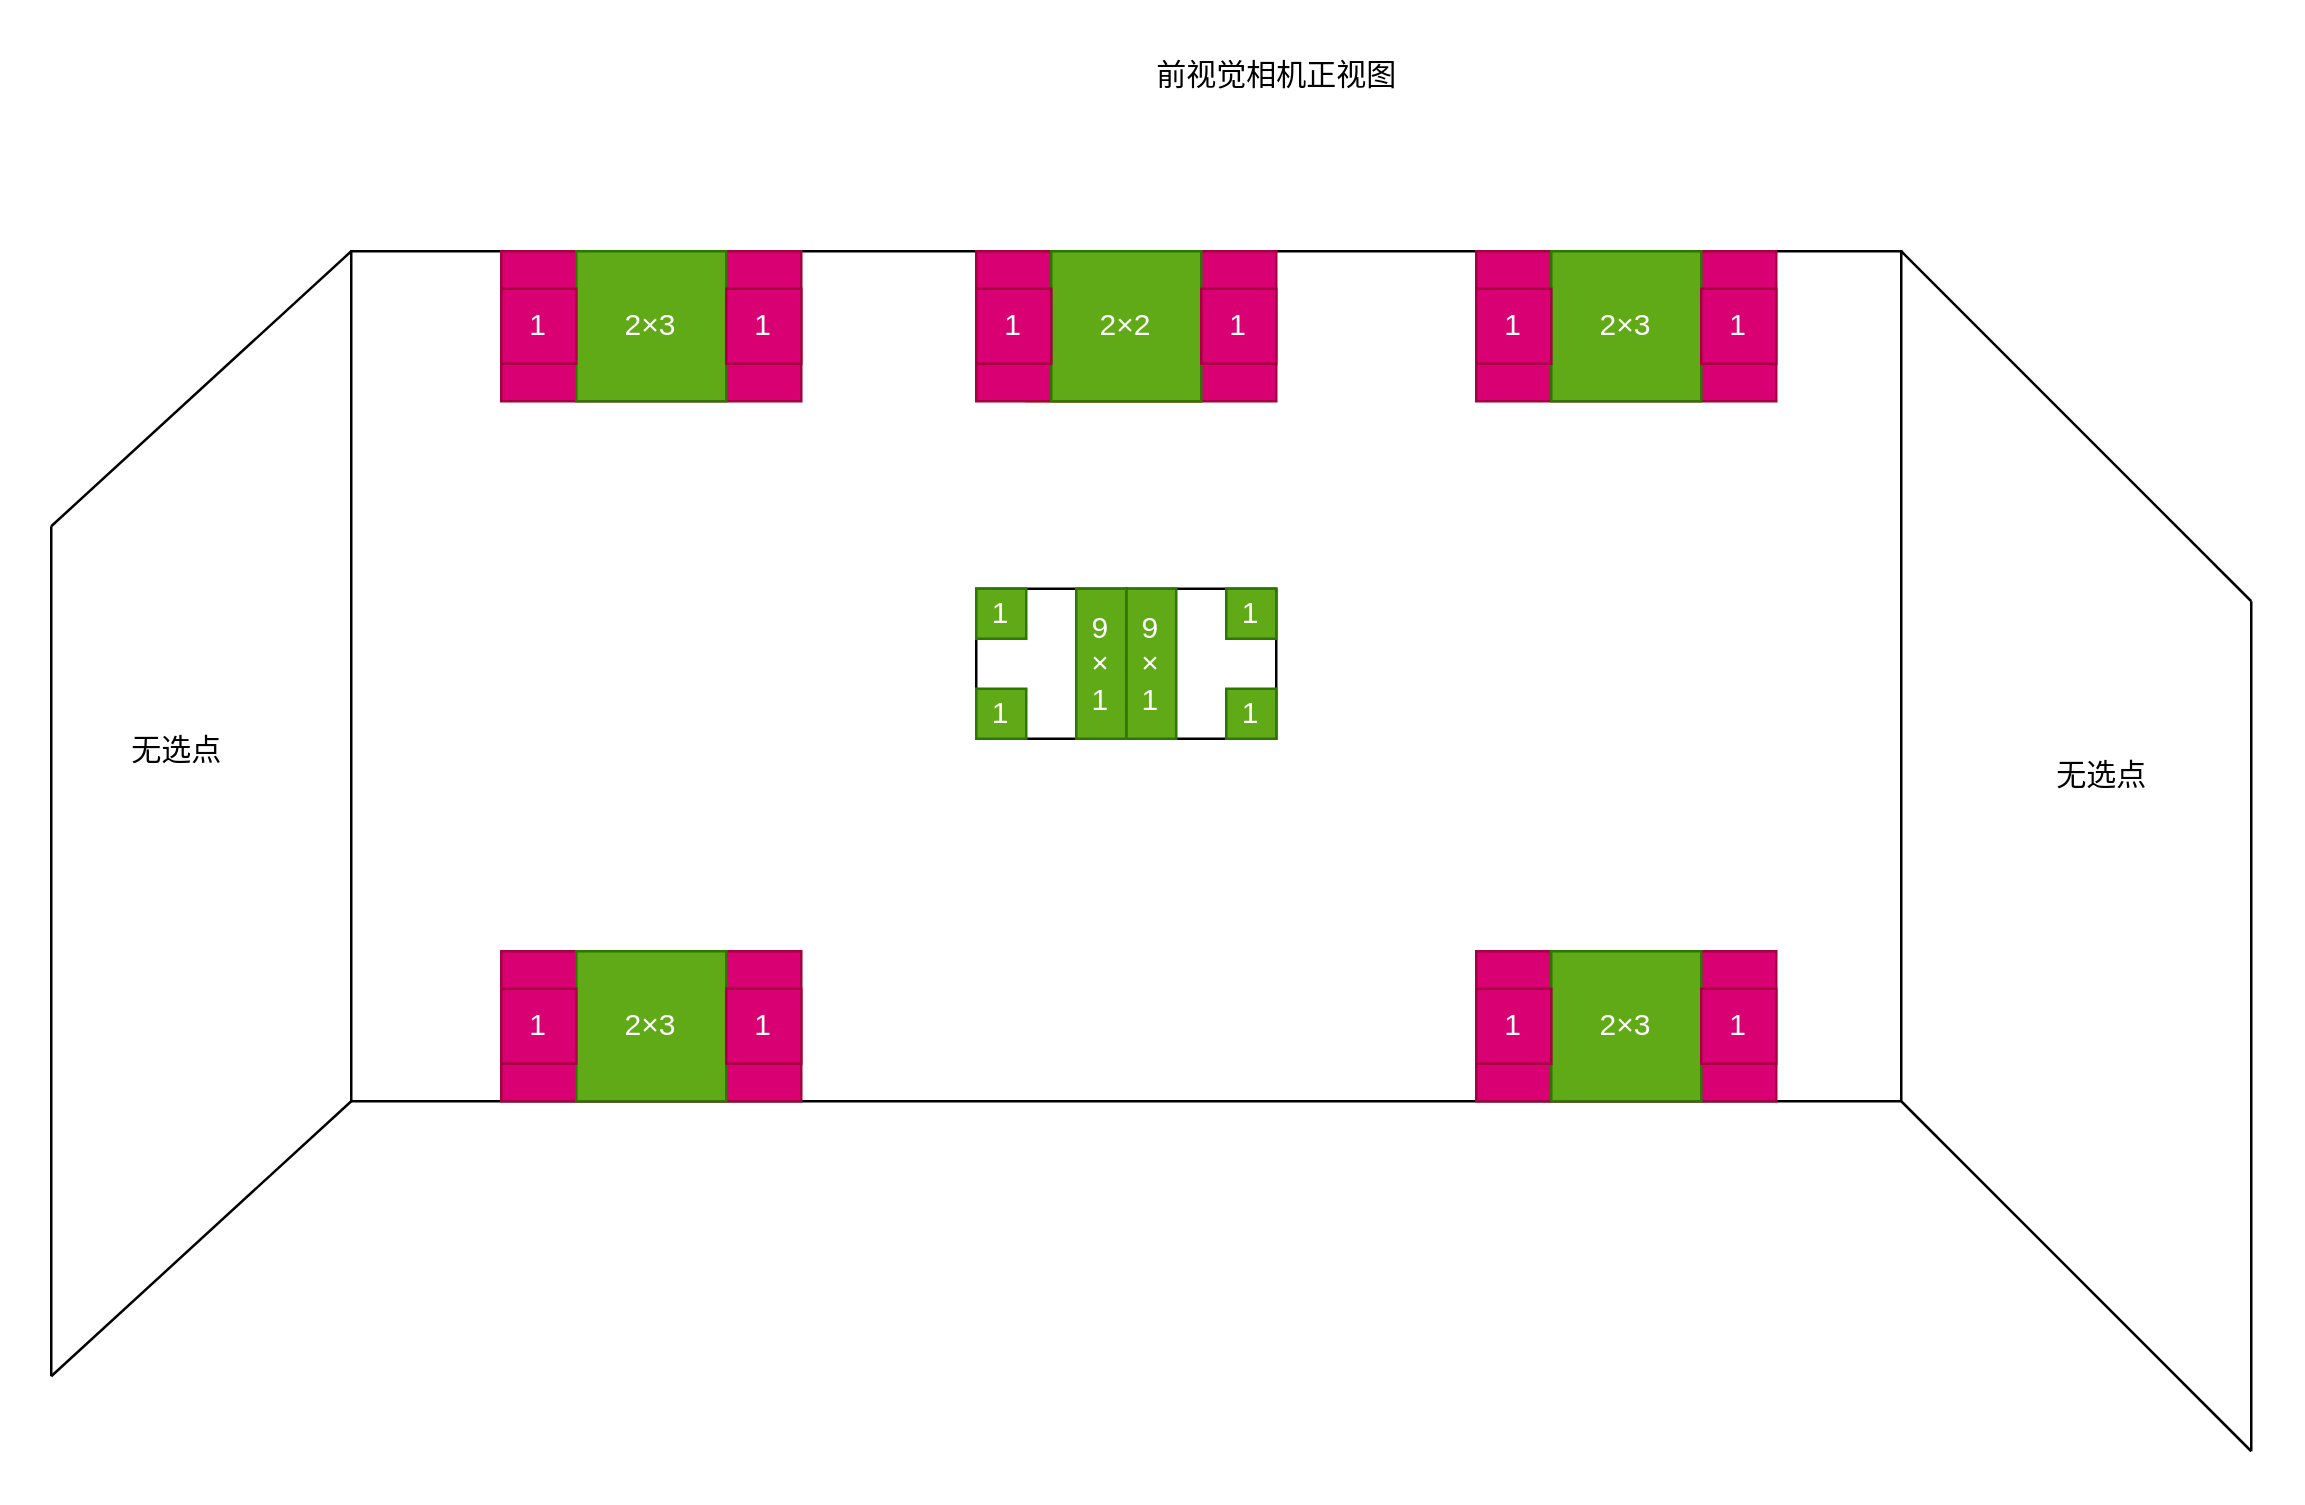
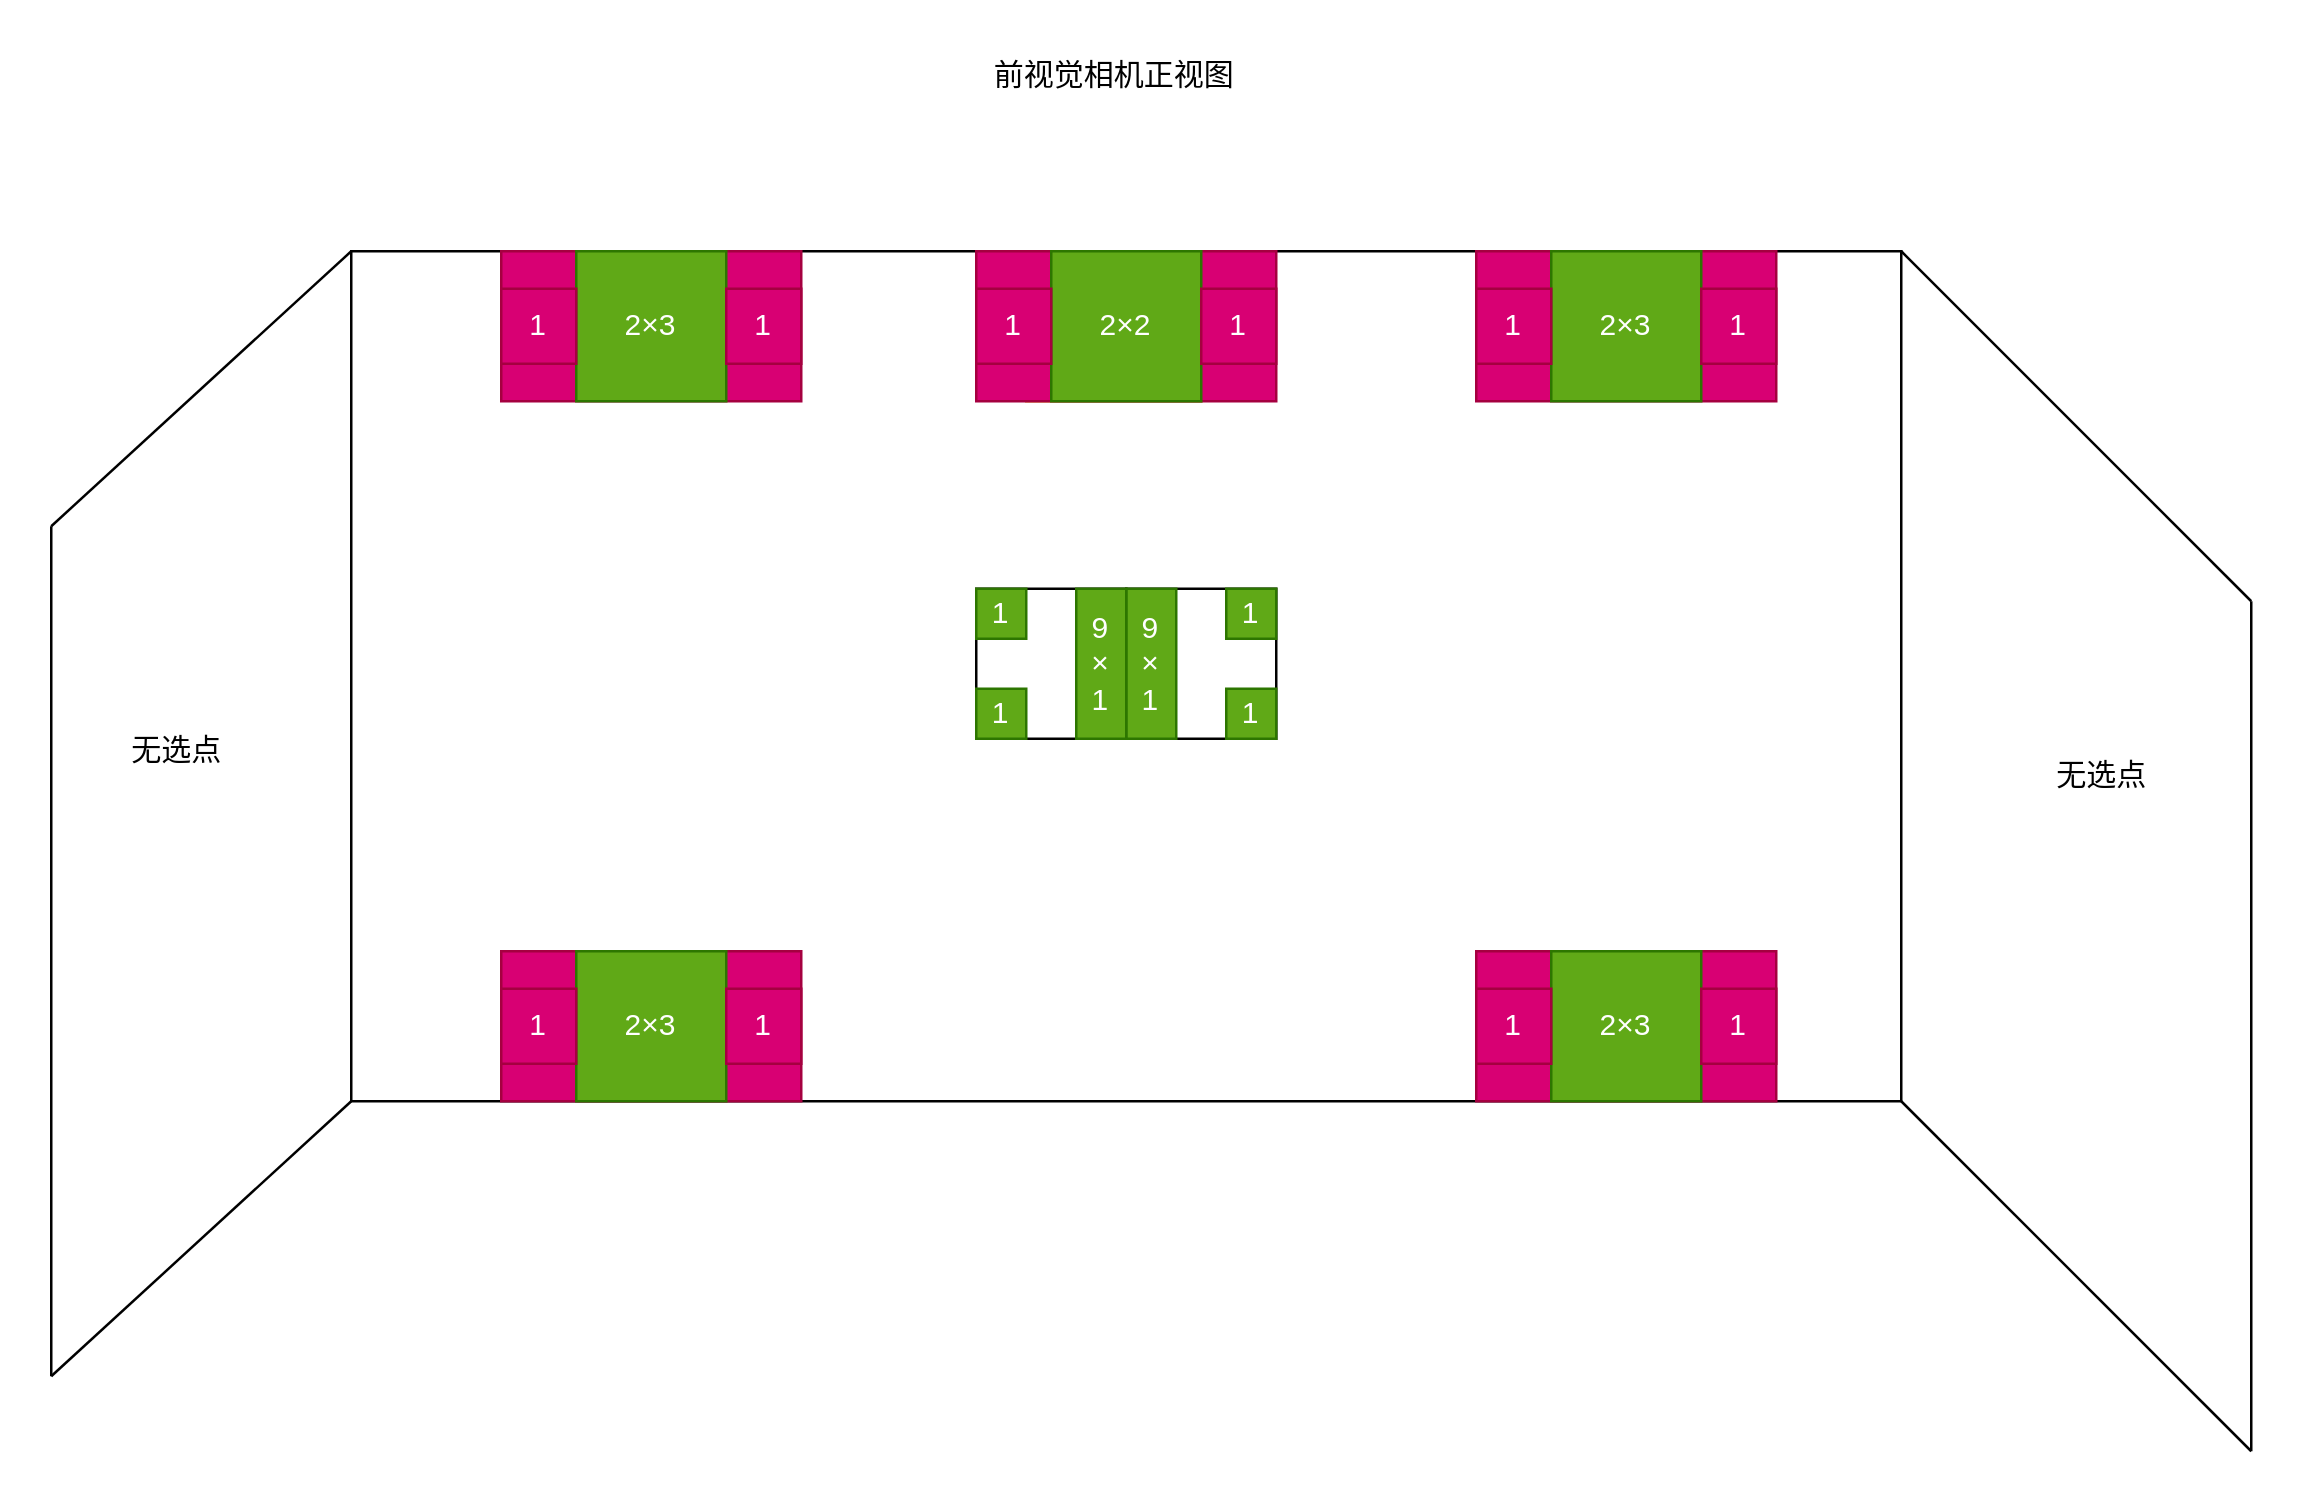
node "前视觉相机正视图": moved (1276, 76) -> (1114, 76)
